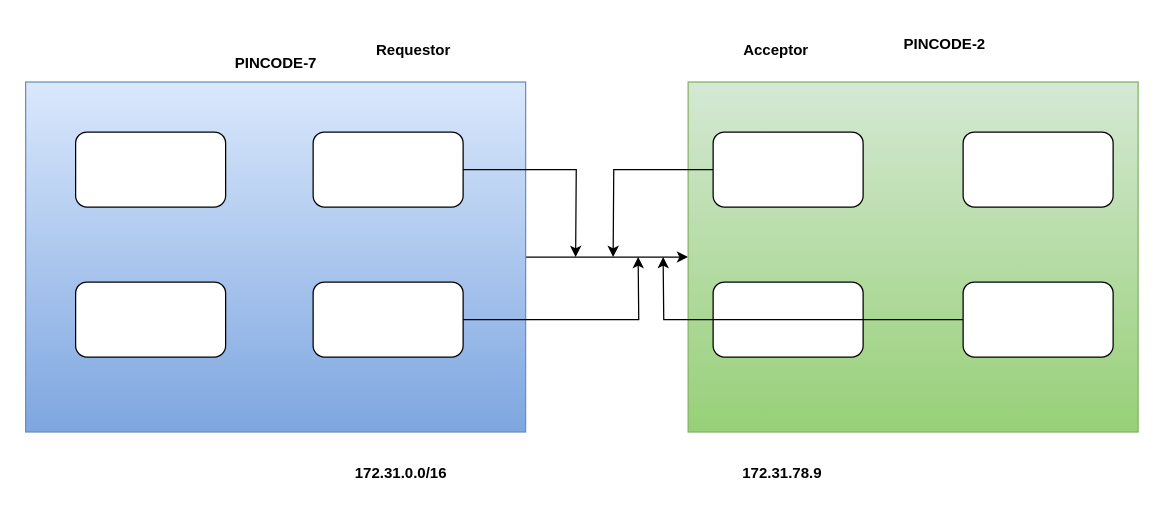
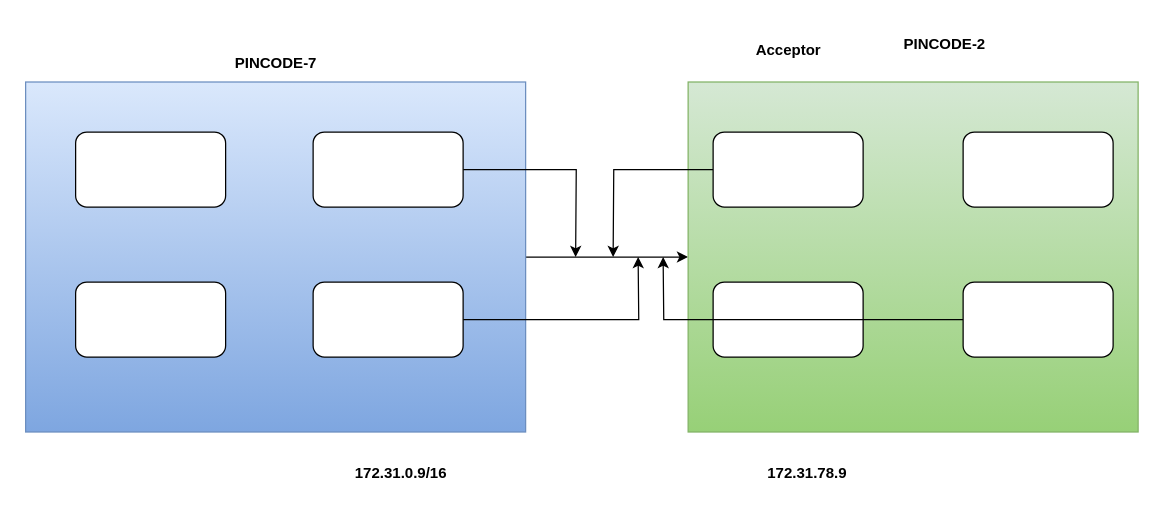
node "Requestor": removed
node "Acceptor": moved (776, 51) -> (788, 51)
node "172.31.0.0/16": label "172.31.0.0/16" -> "172.31.0.9/16"
node "172.31.78.9": moved (782, 473) -> (807, 473)
